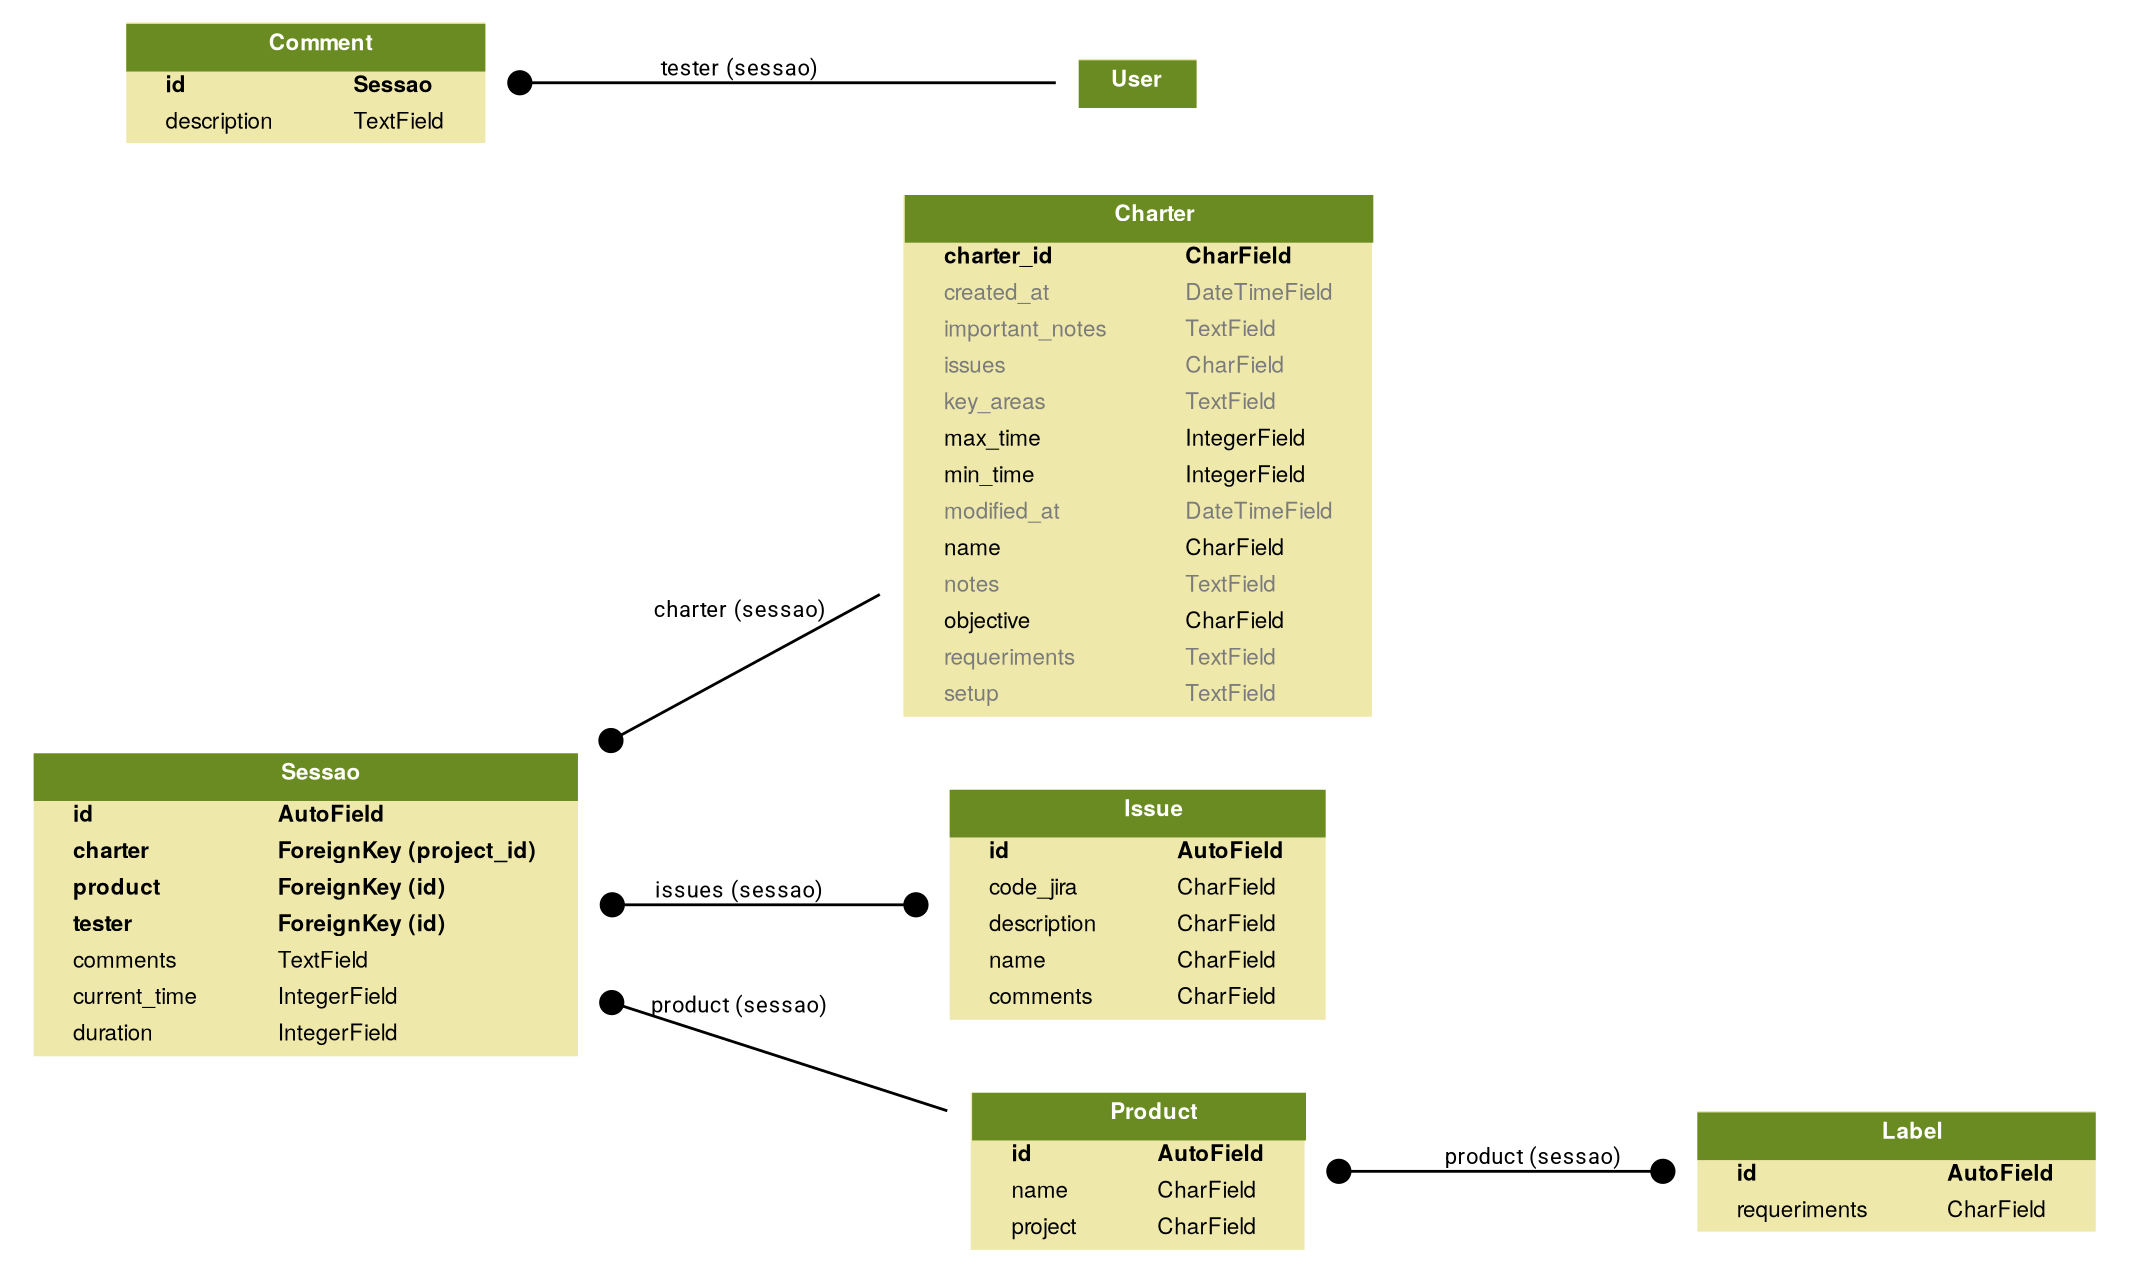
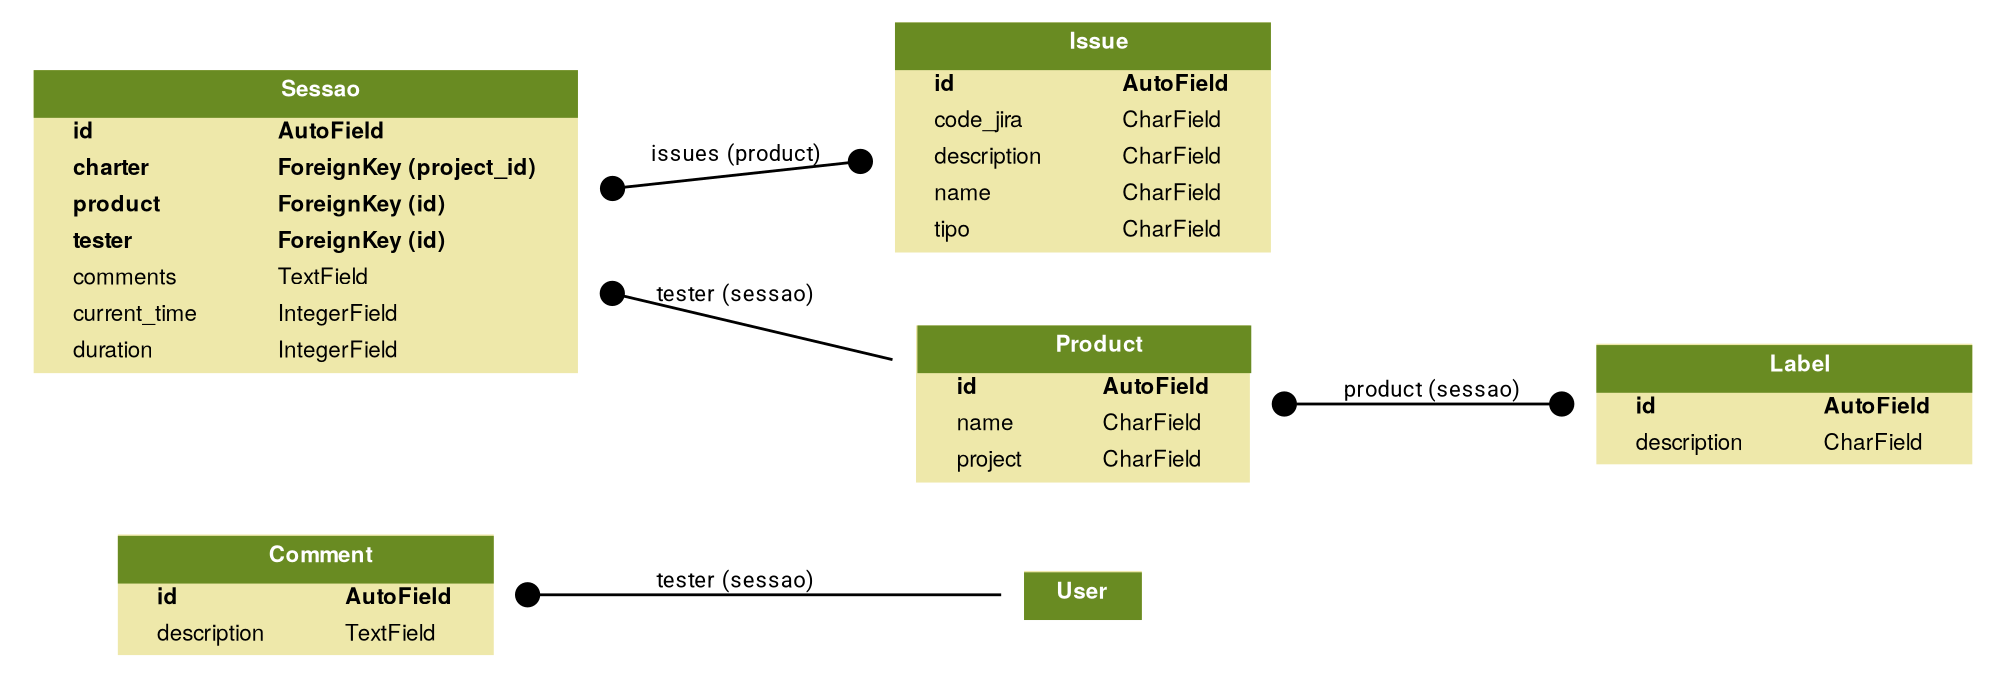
node "Comment": text "Sessao" -> "AutoField"
node "Charter": removed
edge "Sessao" -- "Issue": label "issues (sessao)" -> "issues (product)"
node "Issue": text "comments" -> "tipo"
edge "Sessao" -- "Product": label "product (sessao)" -> "tester (sessao)"
node "Label": text "requeriments" -> "description"
